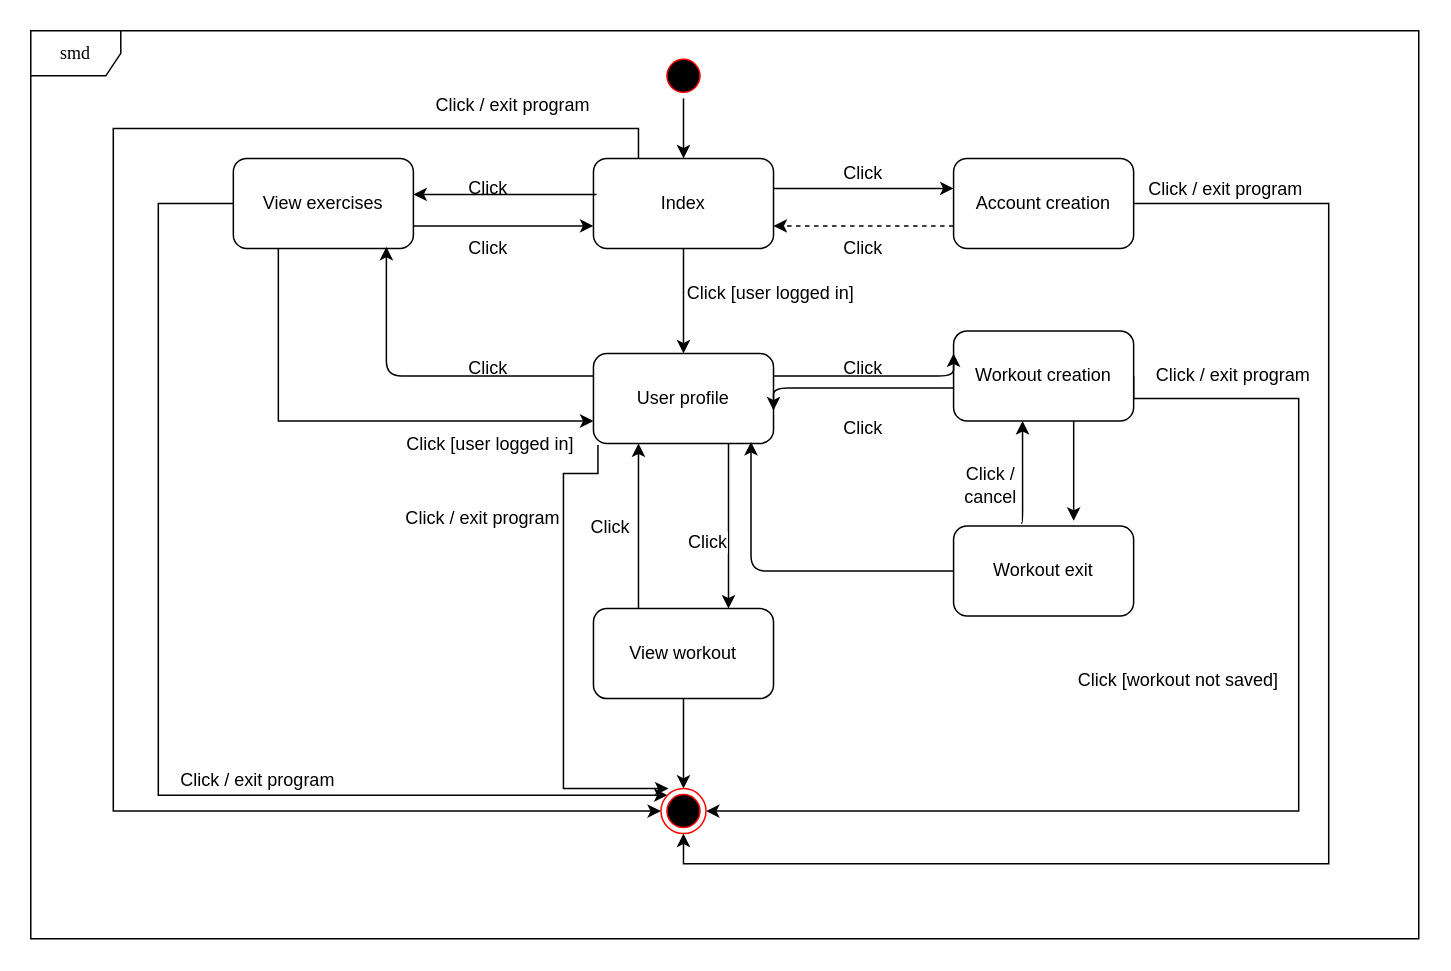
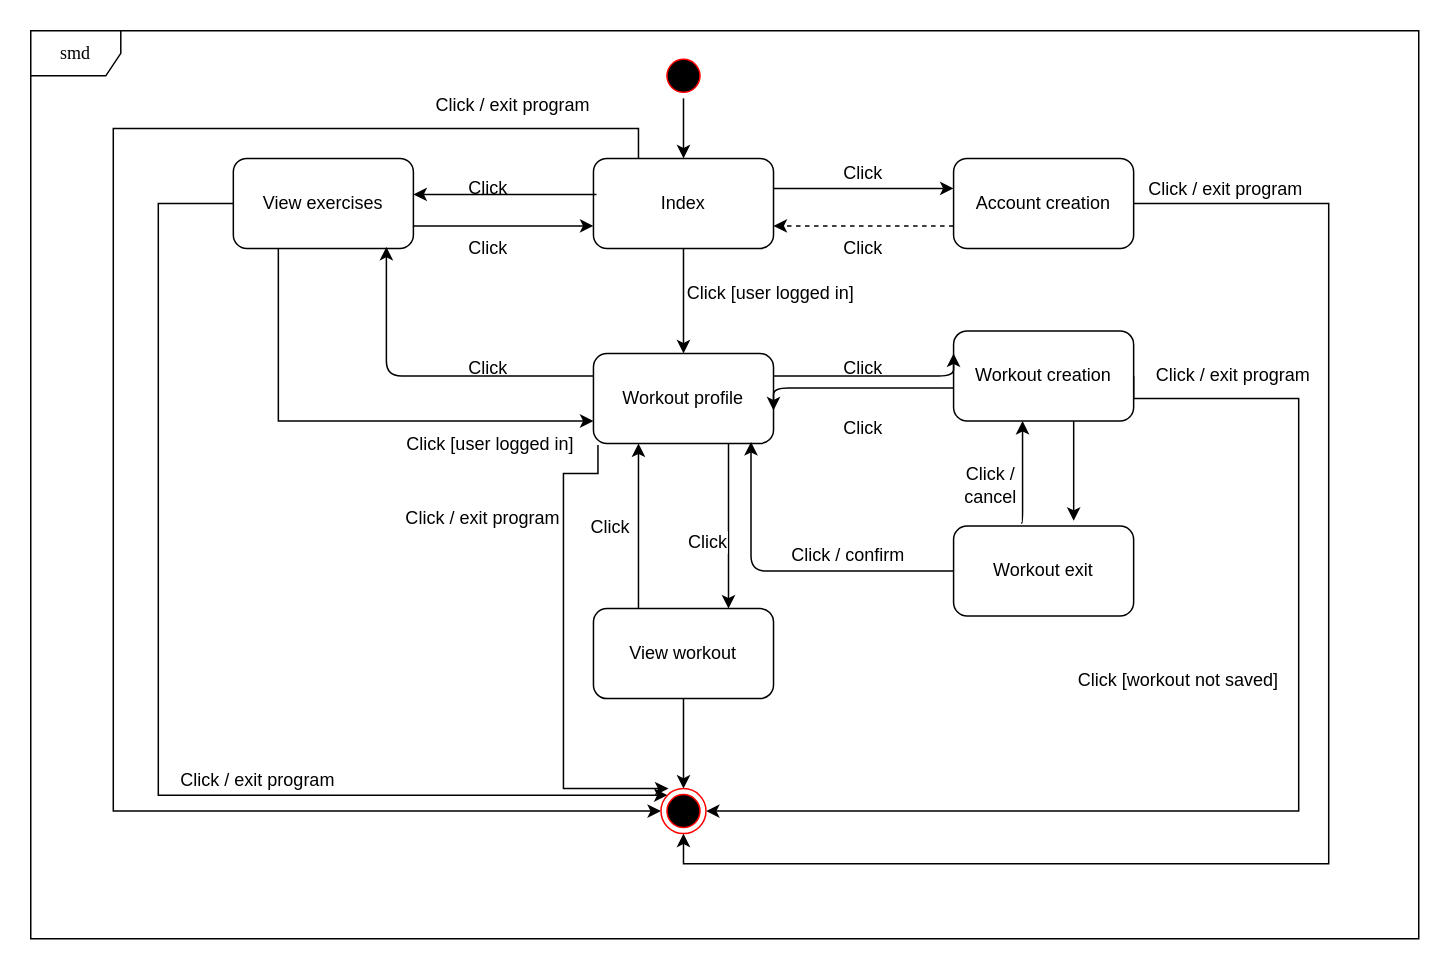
node "User profile": label "User profile" -> "Workout profile"
node "Click / confirm": added
